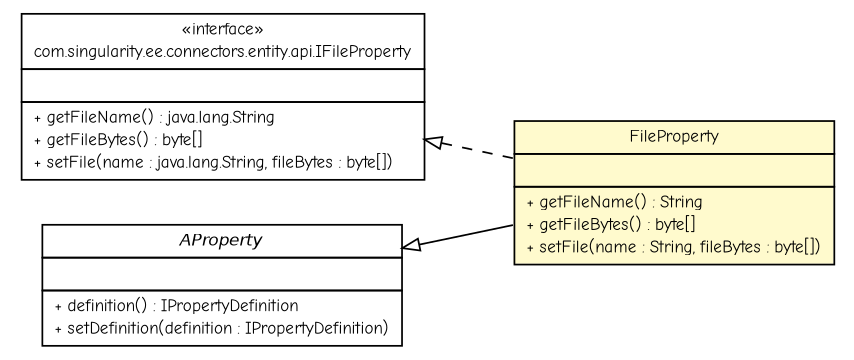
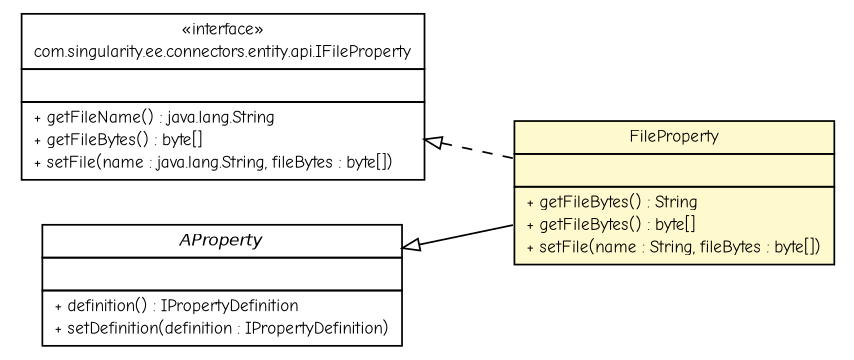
node "FileProperty": text "+ getFileName() : String" -> "+ getFileBytes() : String"
